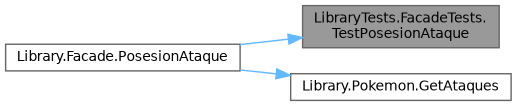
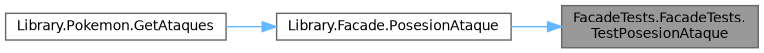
node "LibraryTests.FacadeTests. TestPosesionAtaque": label "LibraryTests.FacadeTests. TestPosesionAtaque" -> "FacadeTests.FacadeTests. TestPosesionAtaque"
edge "Library.Facade.PosesionAtaque" -> "Library.Pokemon.GetAtaques": reversed
